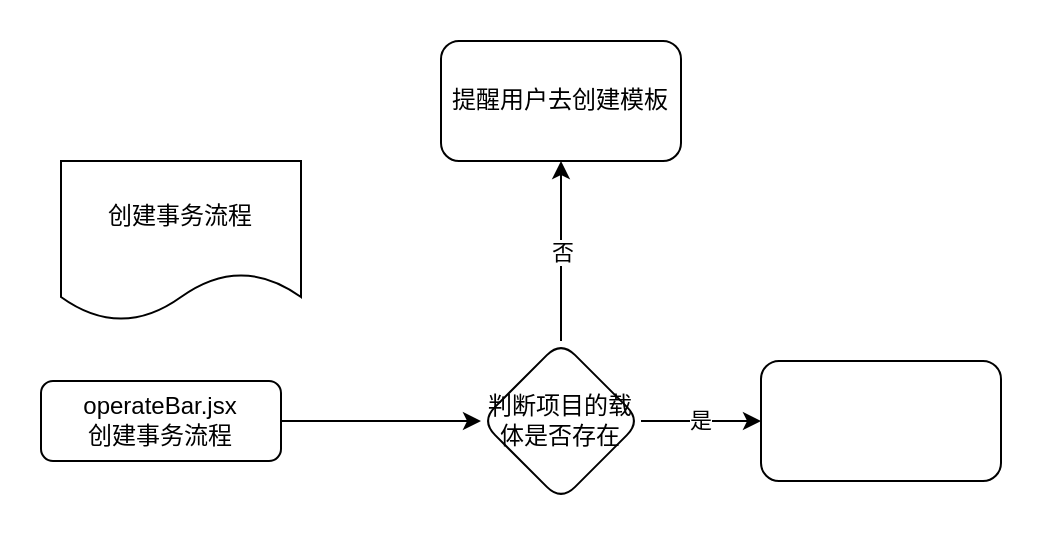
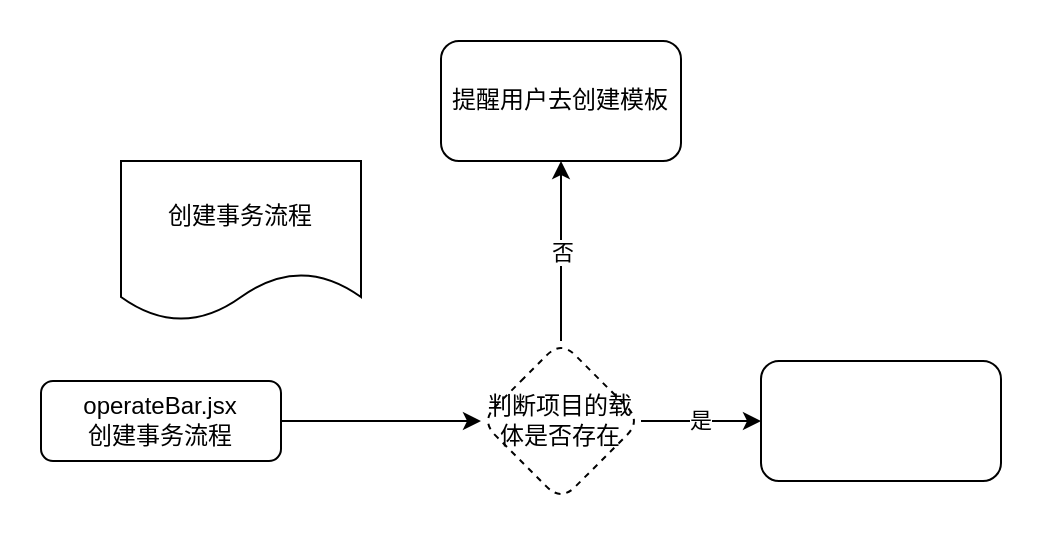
node "创建事务流程": moved (181, 241) -> (241, 241)
node "判断项目的载体是否存在": style solid -> dashed
